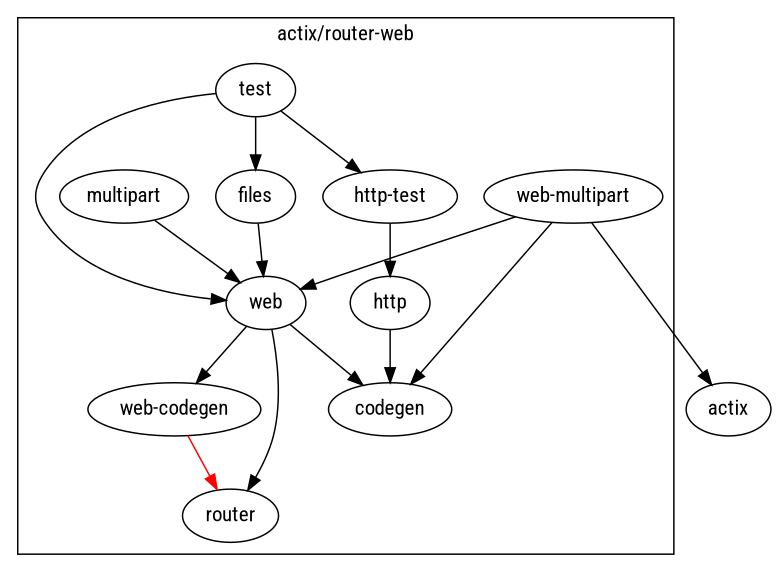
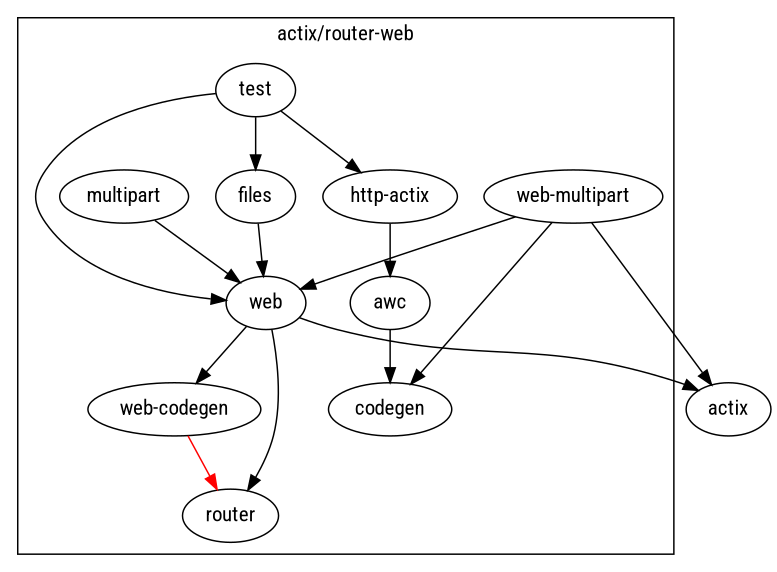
node "http-test": label "http-test" -> "http-actix"
node "http": label "http" -> "awc"
edge "web" -> "codegen": now "web" -> "actix"
